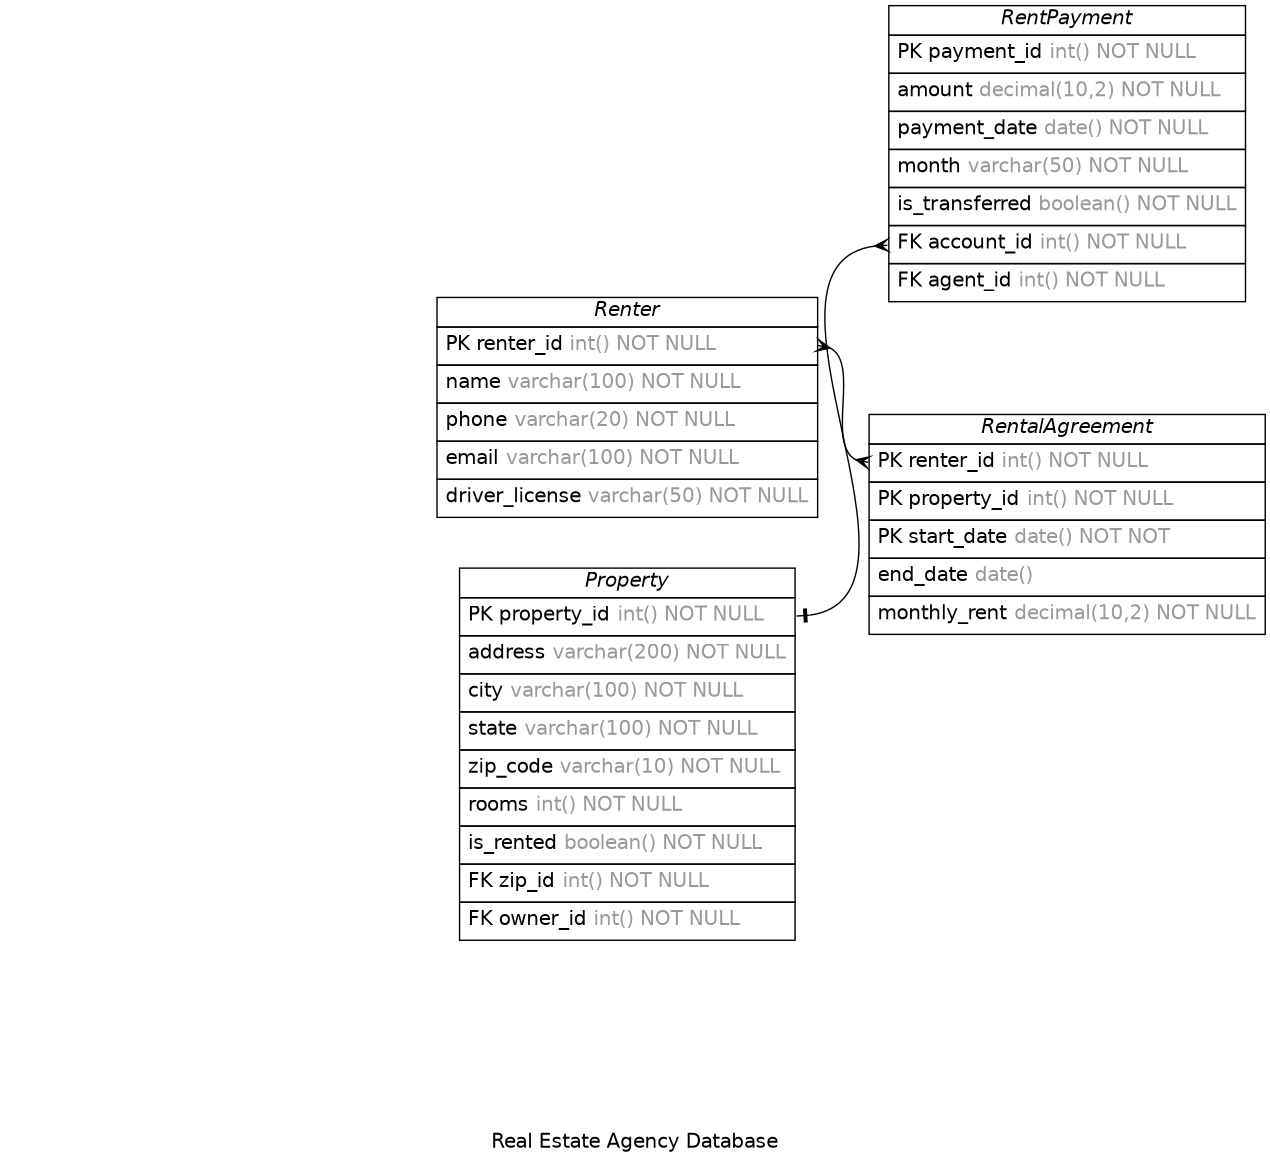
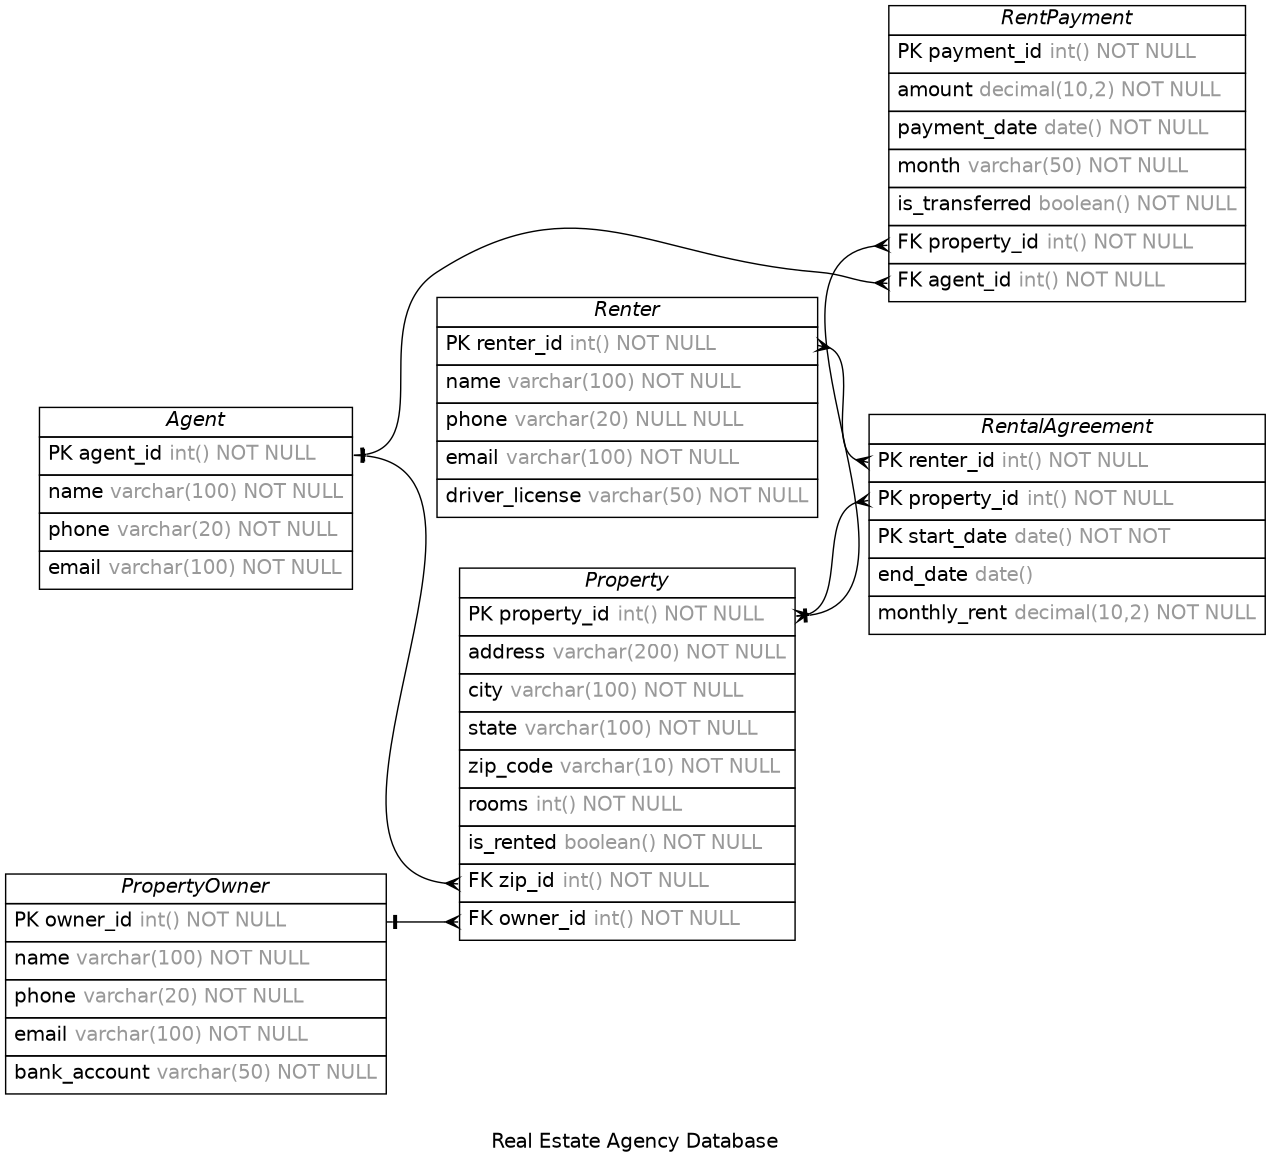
node "RentPayment": text "FK account_id" -> "FK property_id"
node "Renter": text "varchar(20) NOT NULL" -> "varchar(20) NULL NULL"
node "Agent": added
edge "RentalAgreement" -- "Property": added
node "PropertyOwner": added
